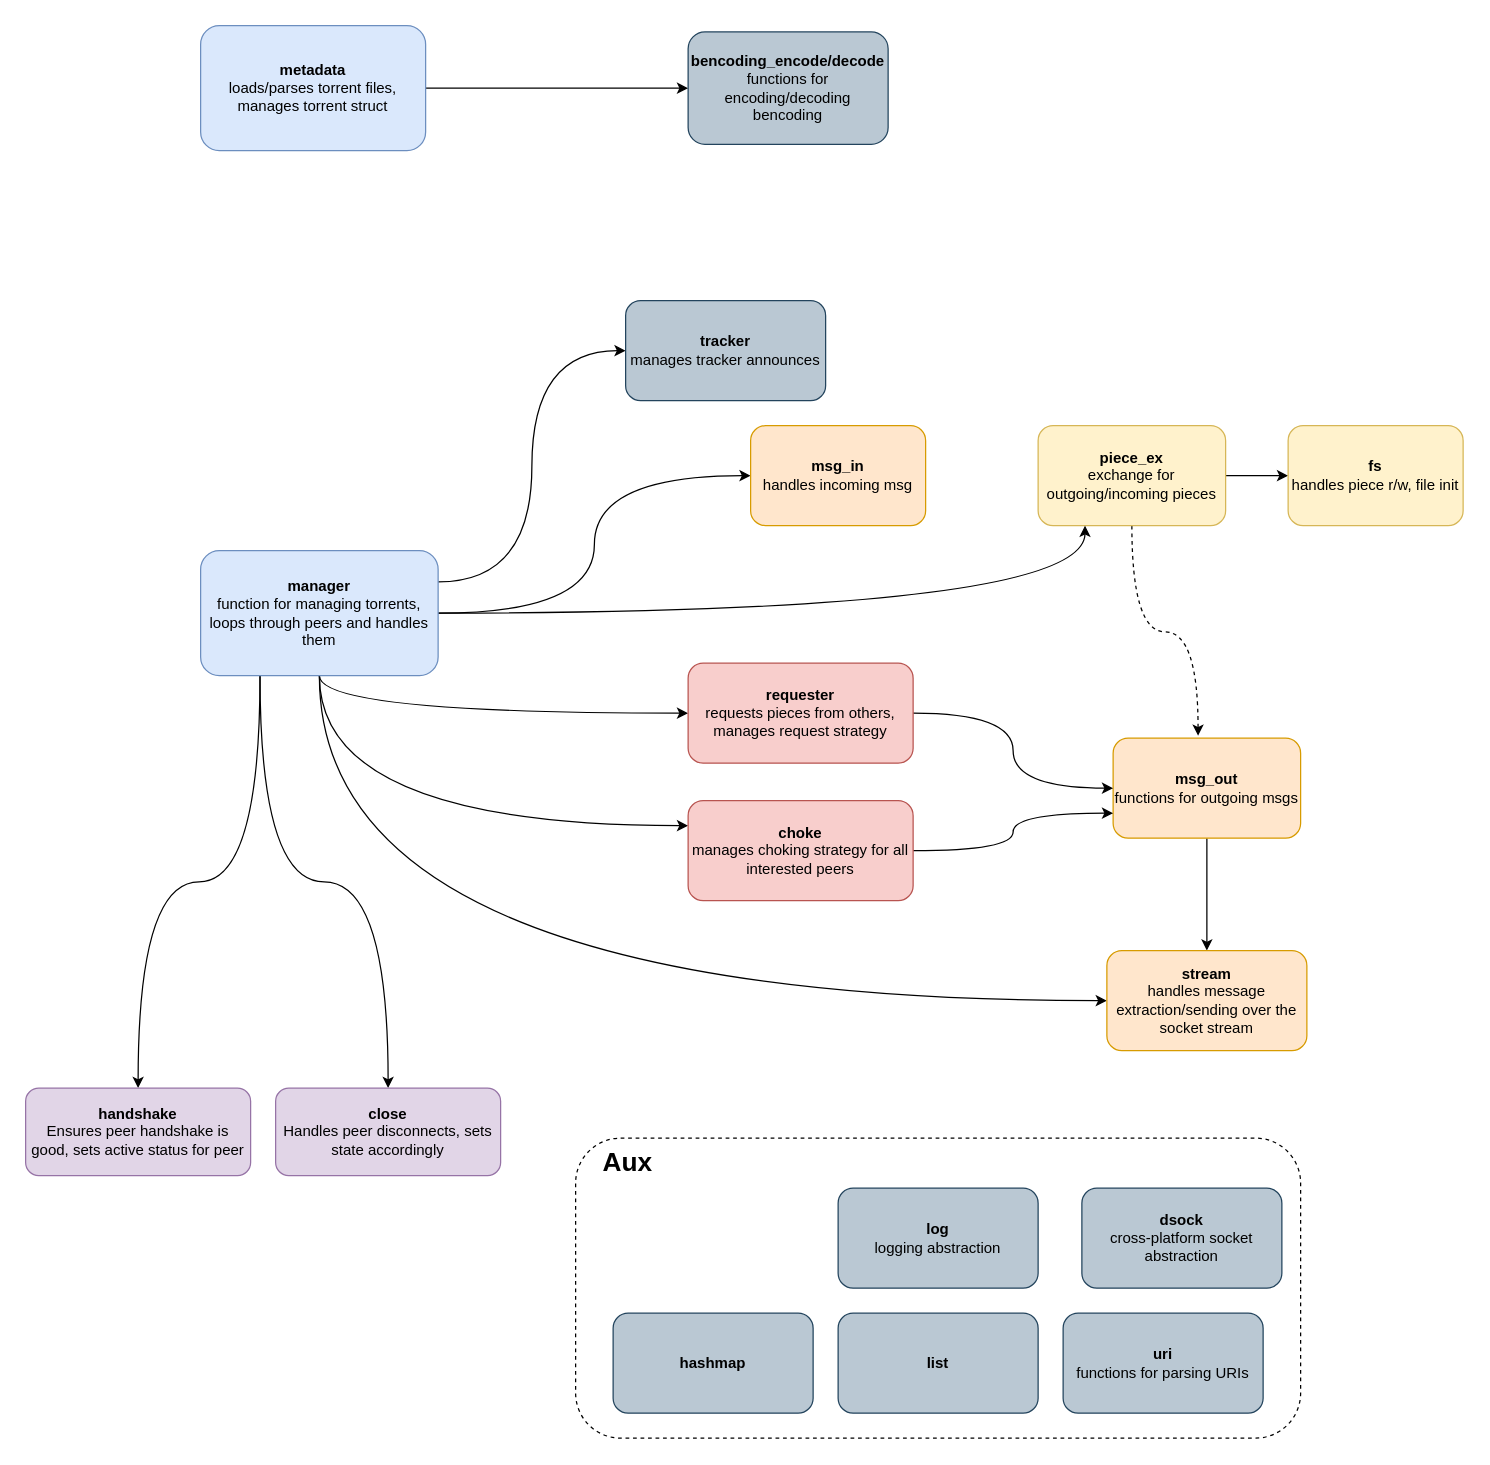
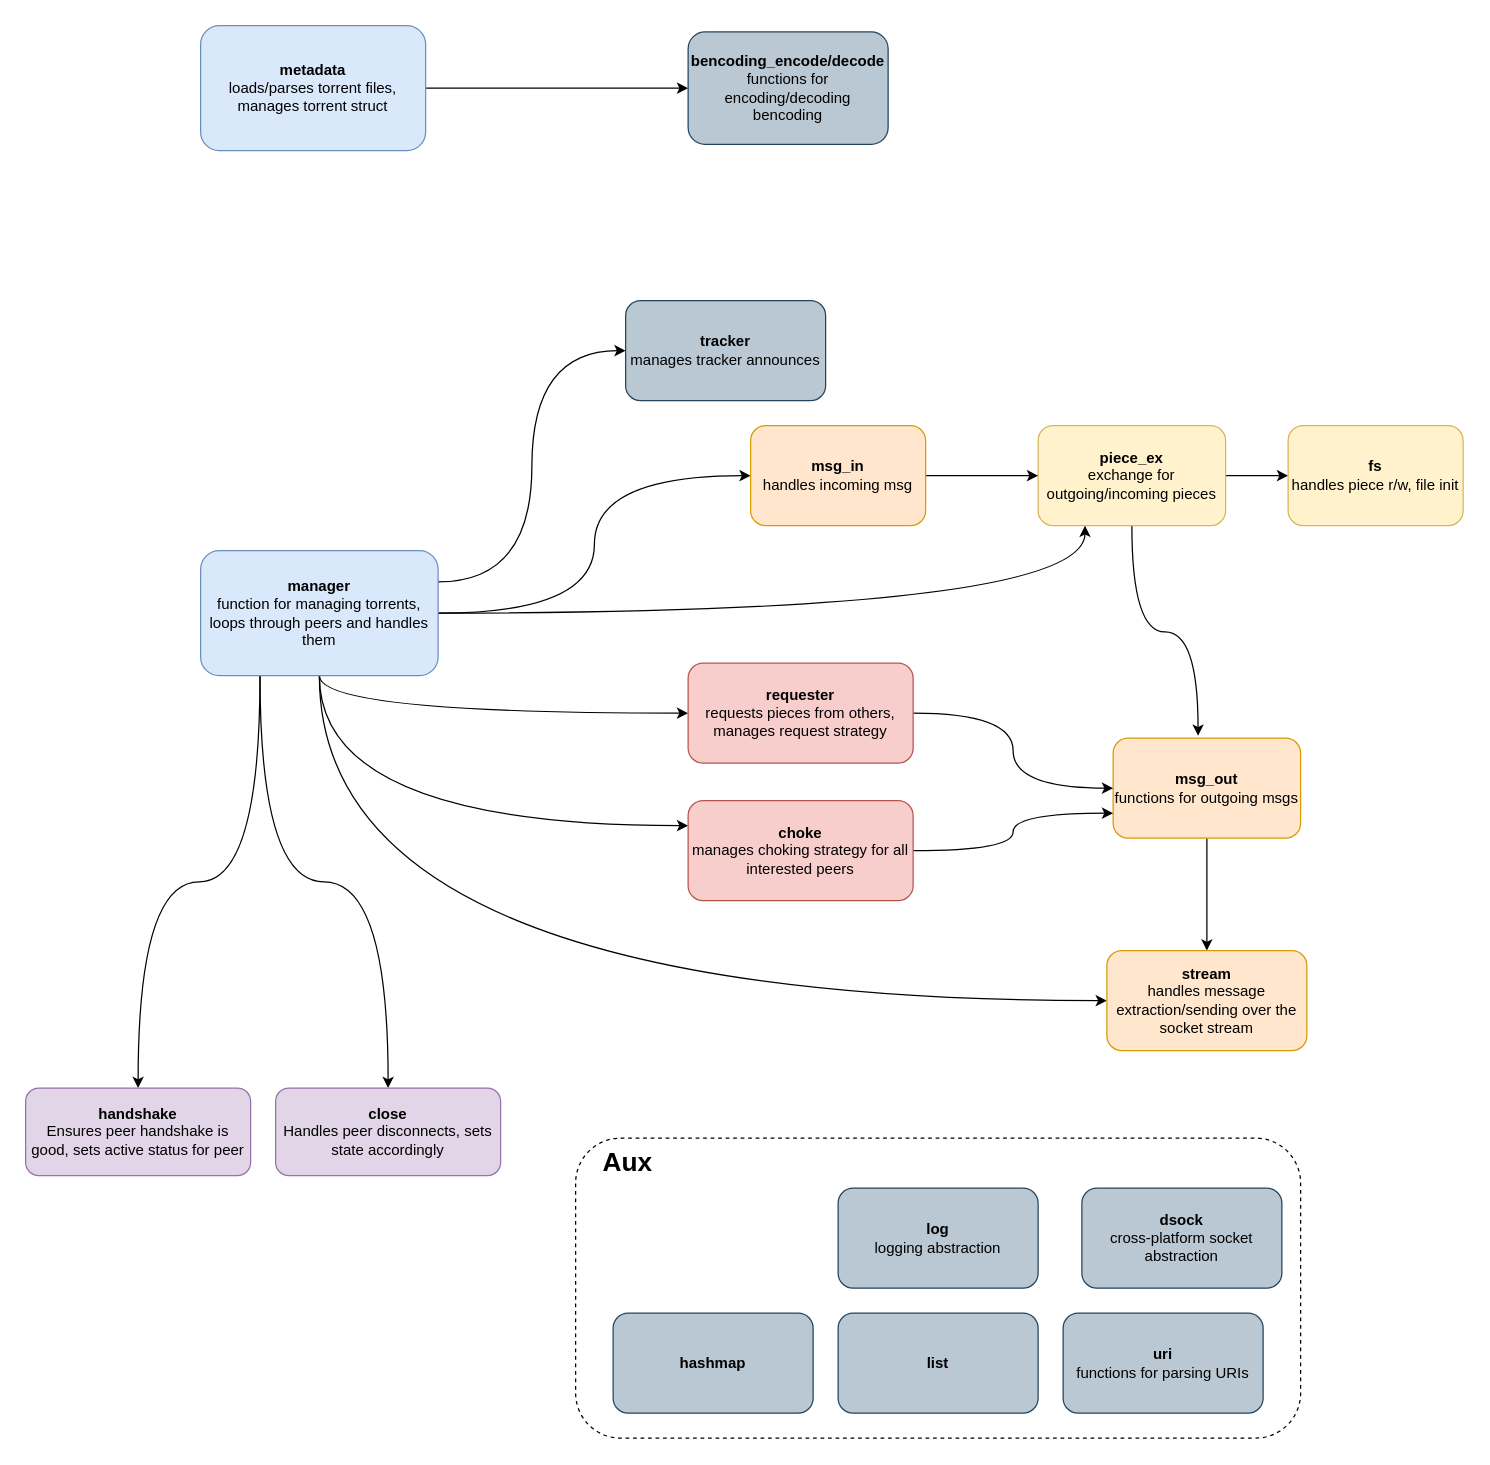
edge "msg_in handles incoming msg" -> "piece_ex exchange for outgoing/incoming pieces": added
edge "piece_ex exchange for outgoing/incoming pieces" -> "msg_out functions for outgoing msgs": style dashed -> solid
